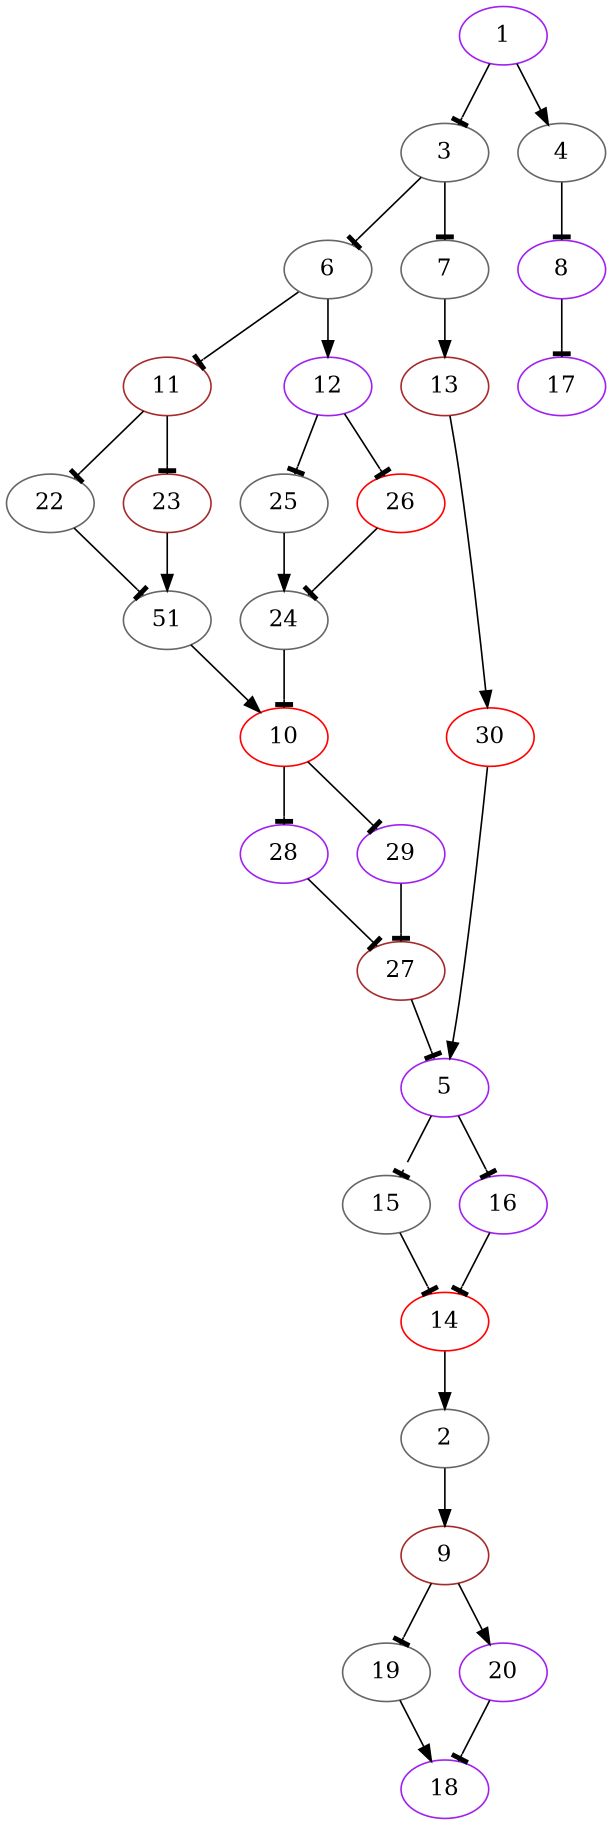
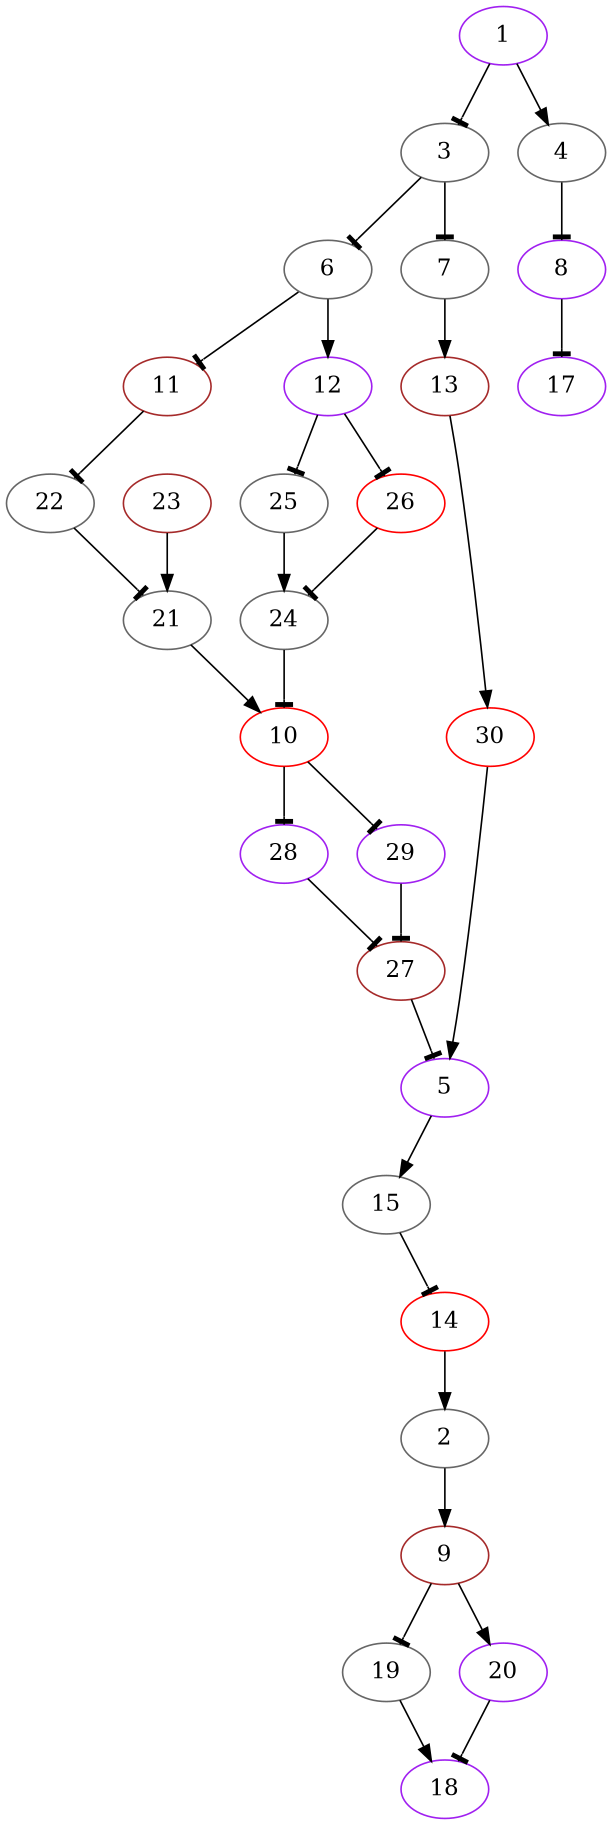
edge "11" -> "23": removed
node "51": label "51" -> "21"
edge "5" -> "15": arrowhead tee -> normal
node "16": removed
